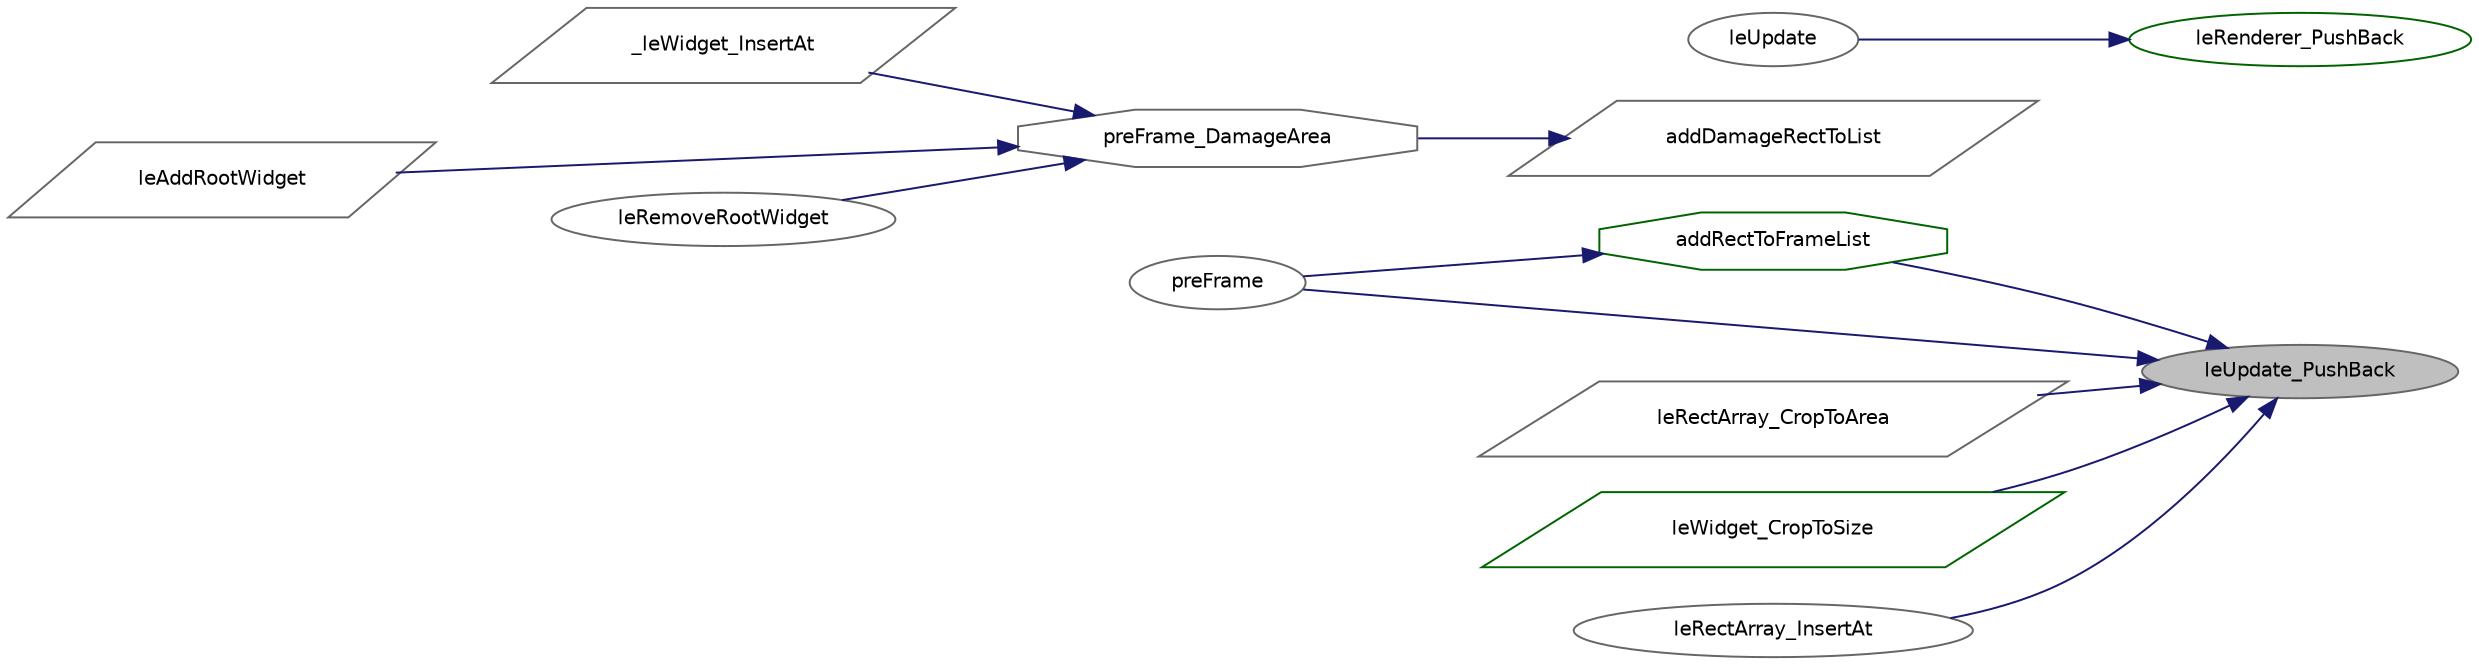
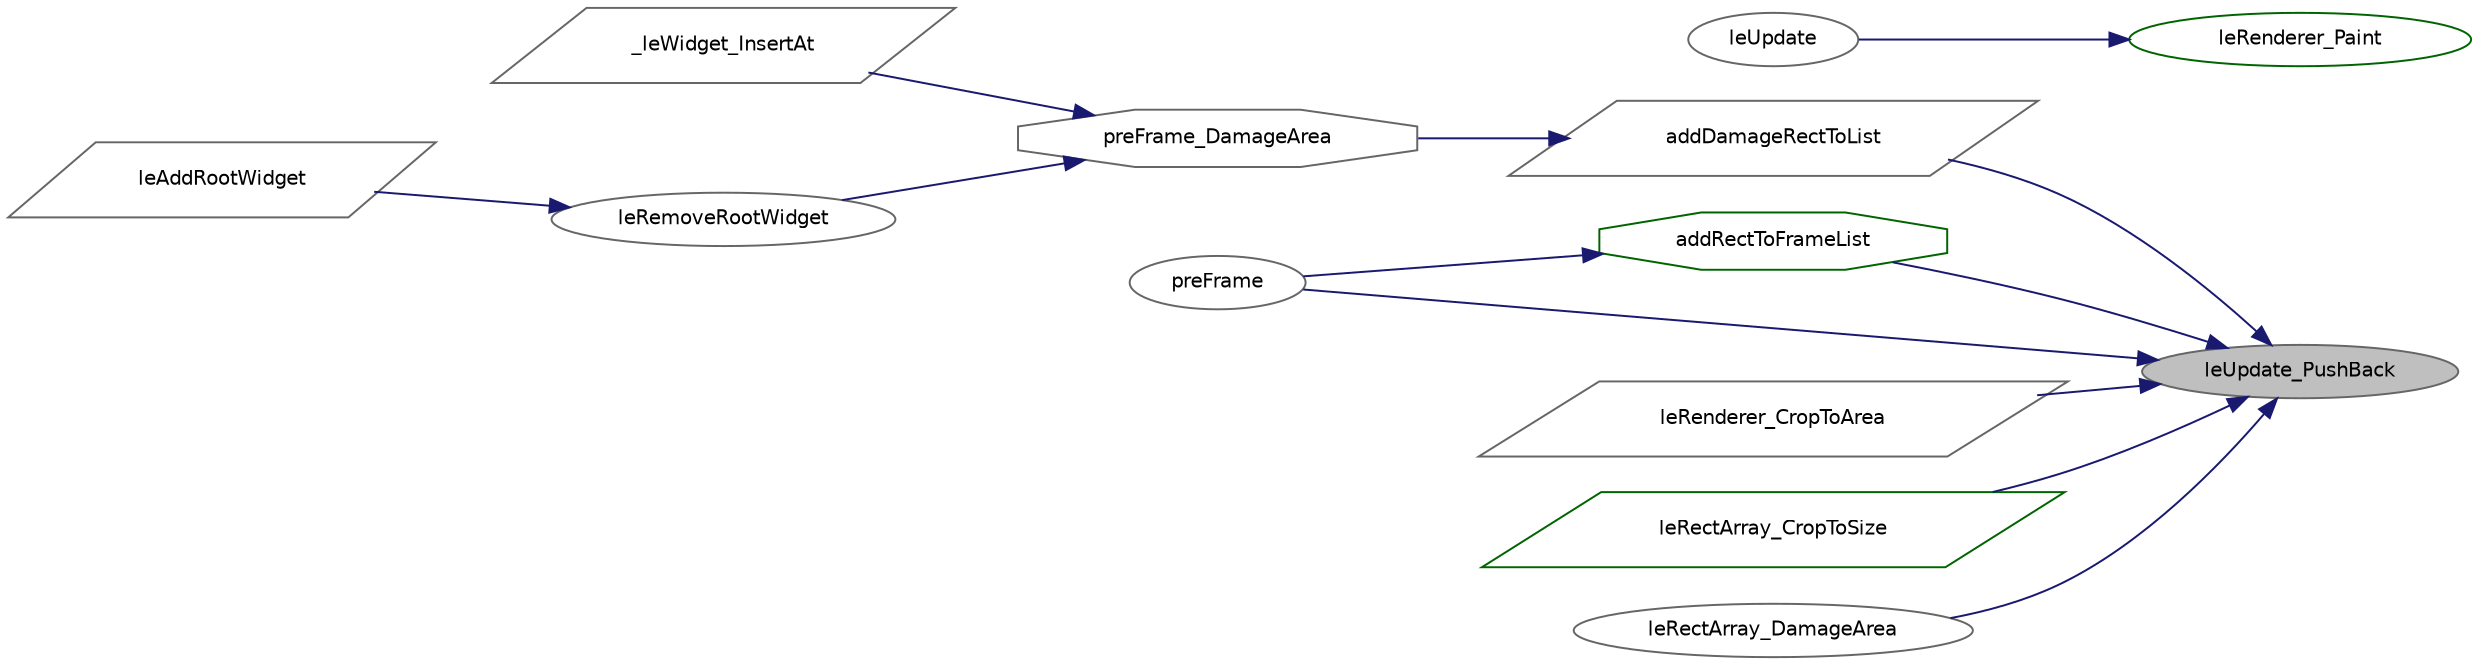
node "leRenderer_PushBack": label "leRenderer_PushBack" -> "leRenderer_Paint"
edge "leAddRootWidget" -> "preFrame_DamageArea": now "leAddRootWidget" -> "leRemoveRootWidget"
edge "addDamageRectToList" -> "leUpdate_PushBack": added
node "leRectArray_CropToArea": label "leRectArray_CropToArea" -> "leRenderer_CropToArea"
node "leWidget_CropToSize": label "leWidget_CropToSize" -> "leRectArray_CropToSize"
node "leRectArray_InsertAt": label "leRectArray_InsertAt" -> "leRectArray_DamageArea"
